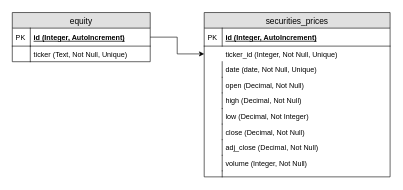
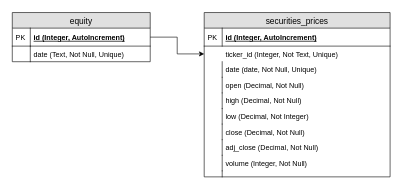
node "ticker (Text, Not Null, Unique)": label "ticker (Text, Not Null, Unique)" -> "date (Text, Not Null, Unique)"
node "ticker_id (Integer, Not Null, Unique)": label "ticker_id (Integer, Not Null, Unique)" -> "ticker_id (Integer, Not Text, Unique)"
